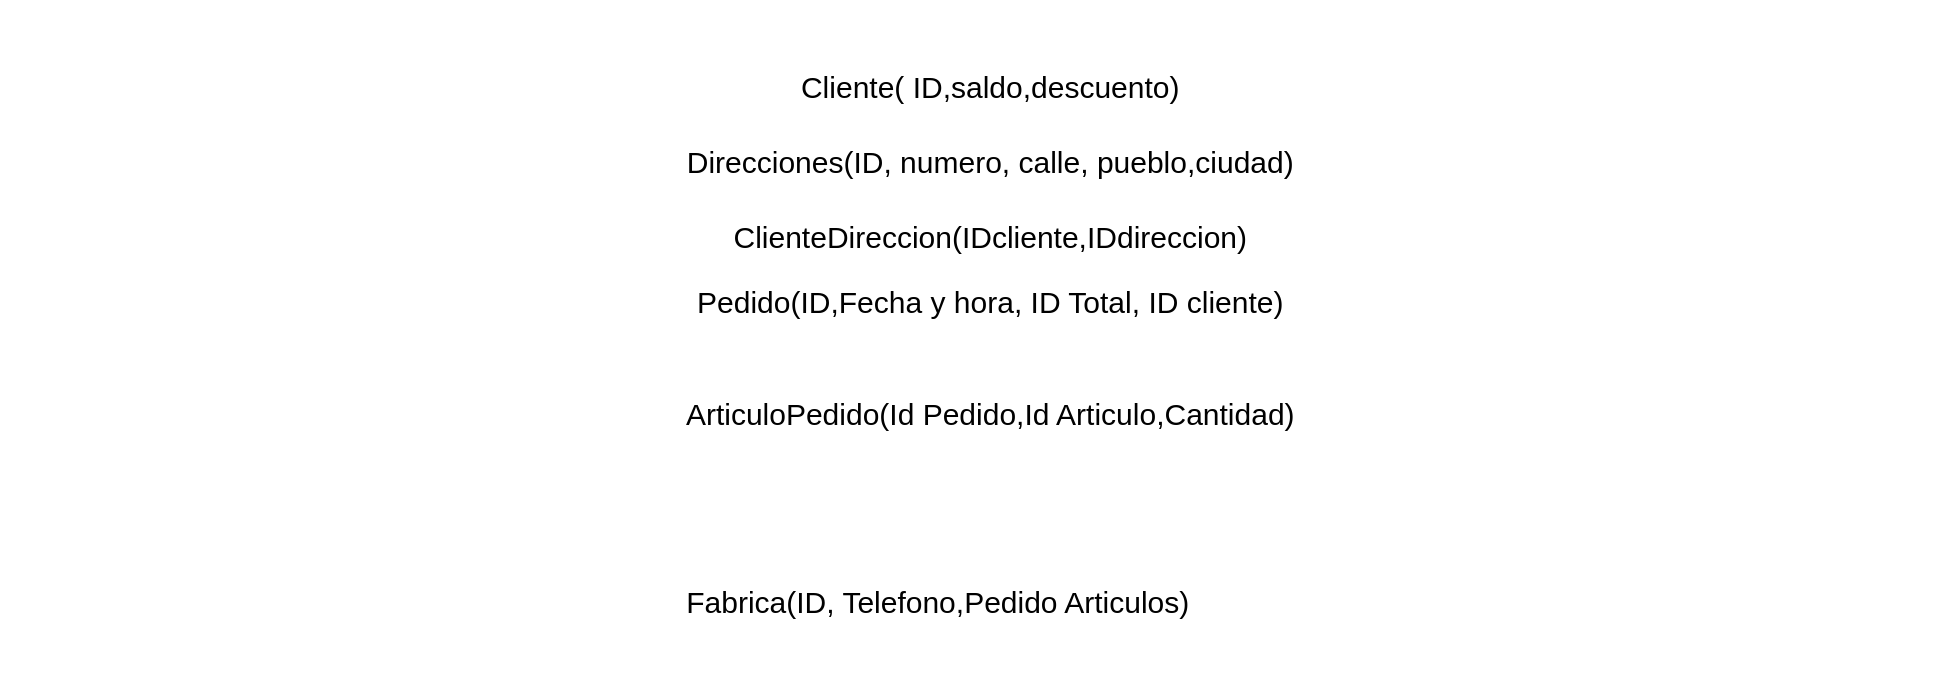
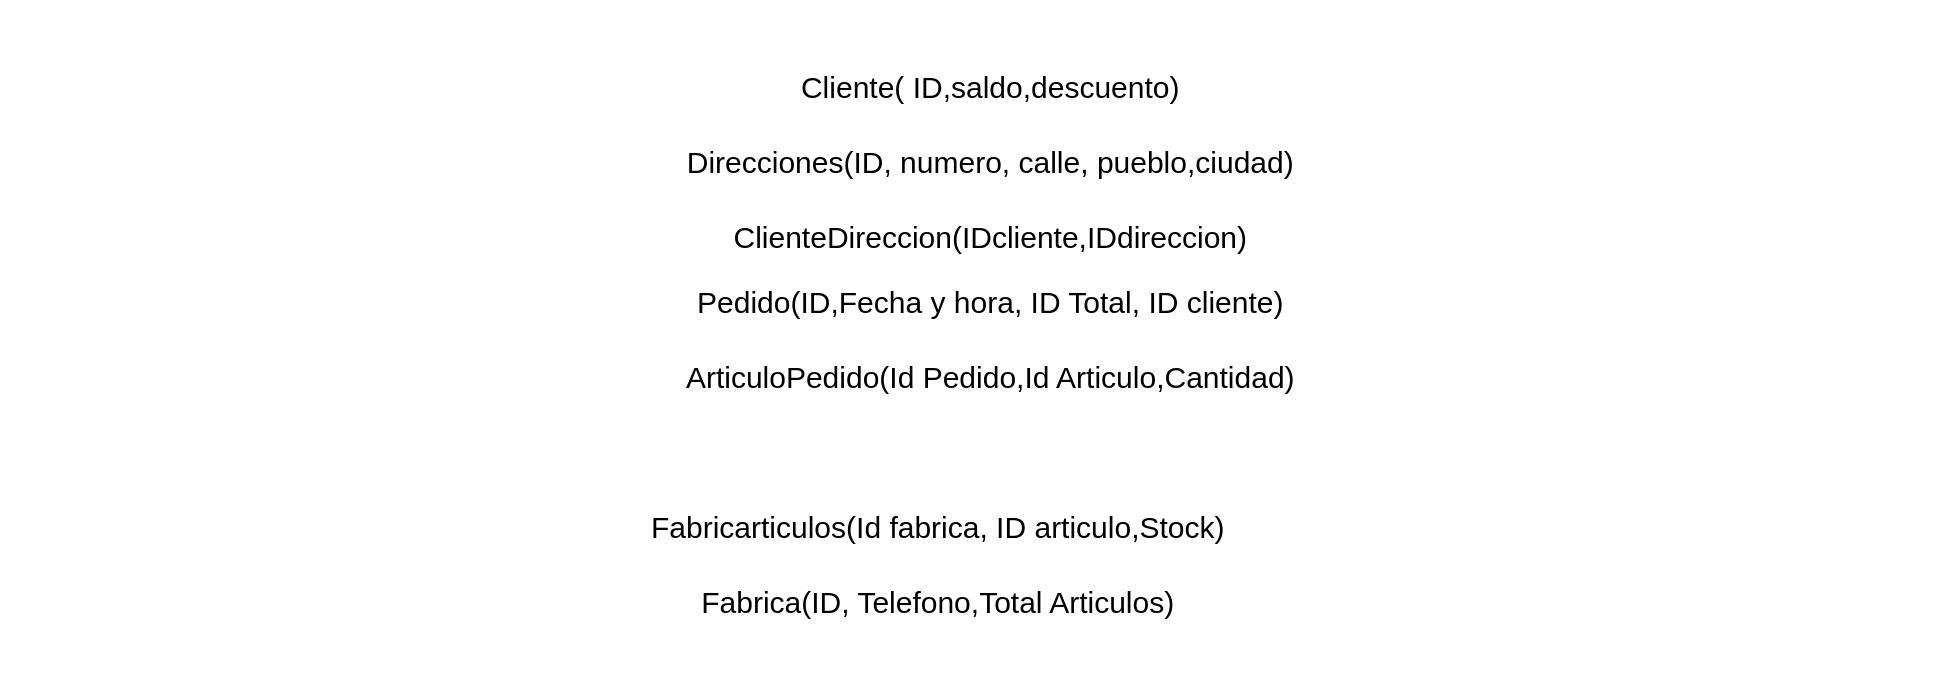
node "ArticuloPedido(Id Pedido,Id Articulo,Cantidad)": moved (991, 416) -> (991, 379)
node "Fabricarticulos(Id fabrica, ID articulo,Stock)": added
node "Fabrica(ID, Telefono,Pedido Articulos)": label "Fabrica(ID, Telefono,Pedido Articulos)" -> "Fabrica(ID, Telefono,Total Articulos)"
